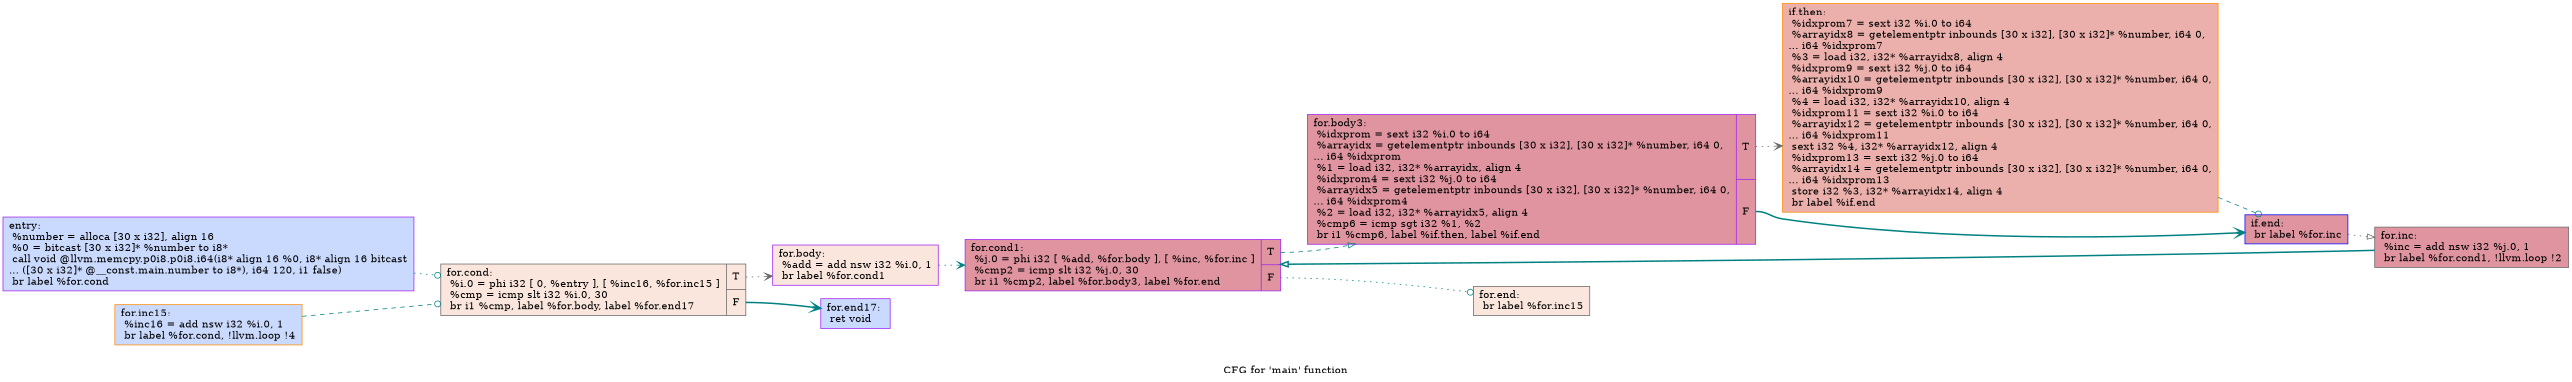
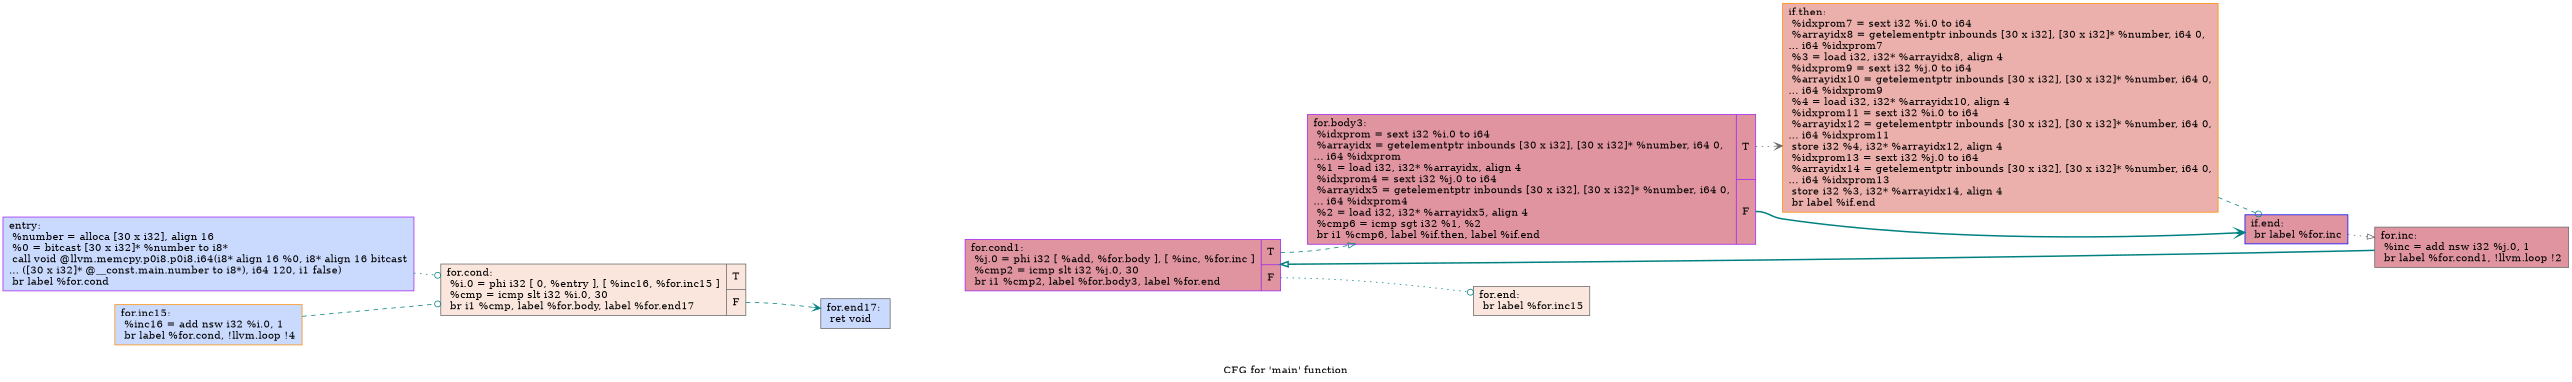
node "if.then:": text "sext i32 %4, i32* %arrayidx12, align 4" -> "store i32 %4, i32* %arrayidx12, align 4"
node "for.body:": removed
edge "for.cond:" -> "for.end17:": style bold -> dashed
node "for.end17:": color purple -> gray40
